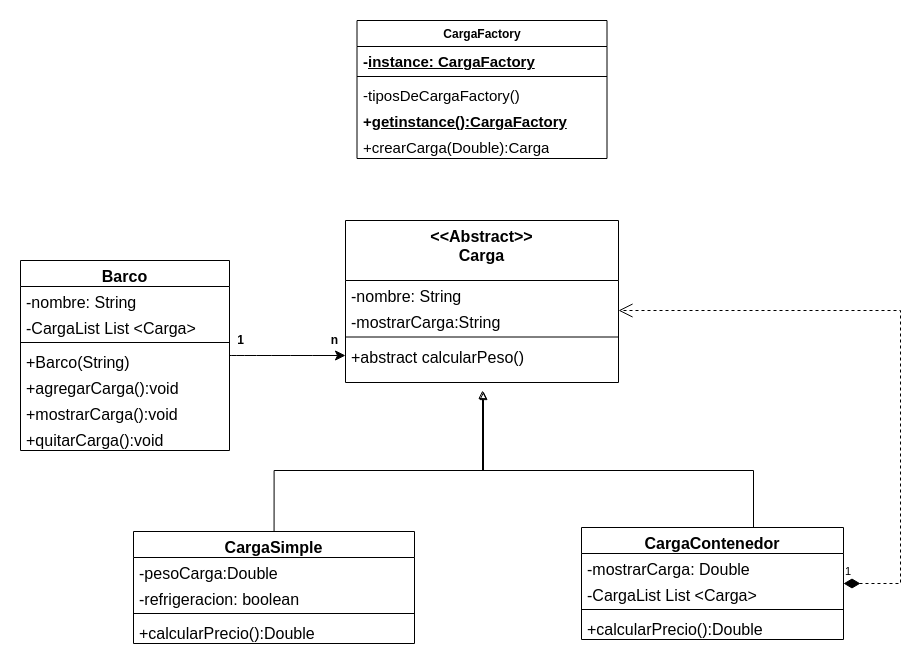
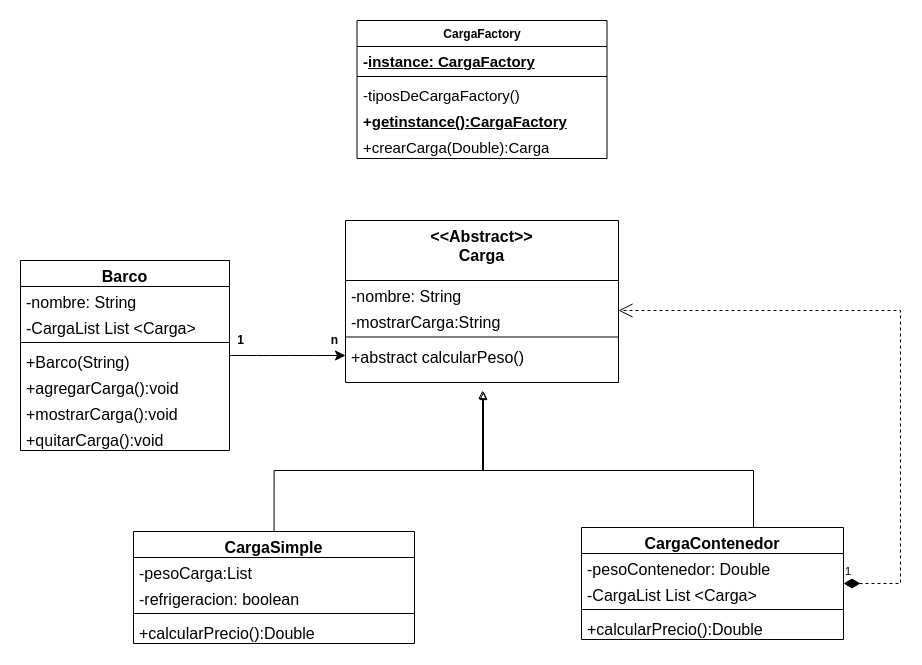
node "-mostrarCarga: Double": label "-mostrarCarga: Double" -> "-pesoContenedor: Double"
node "-pesoCarga:Double": label "-pesoCarga:Double" -> "-pesoCarga:List"
